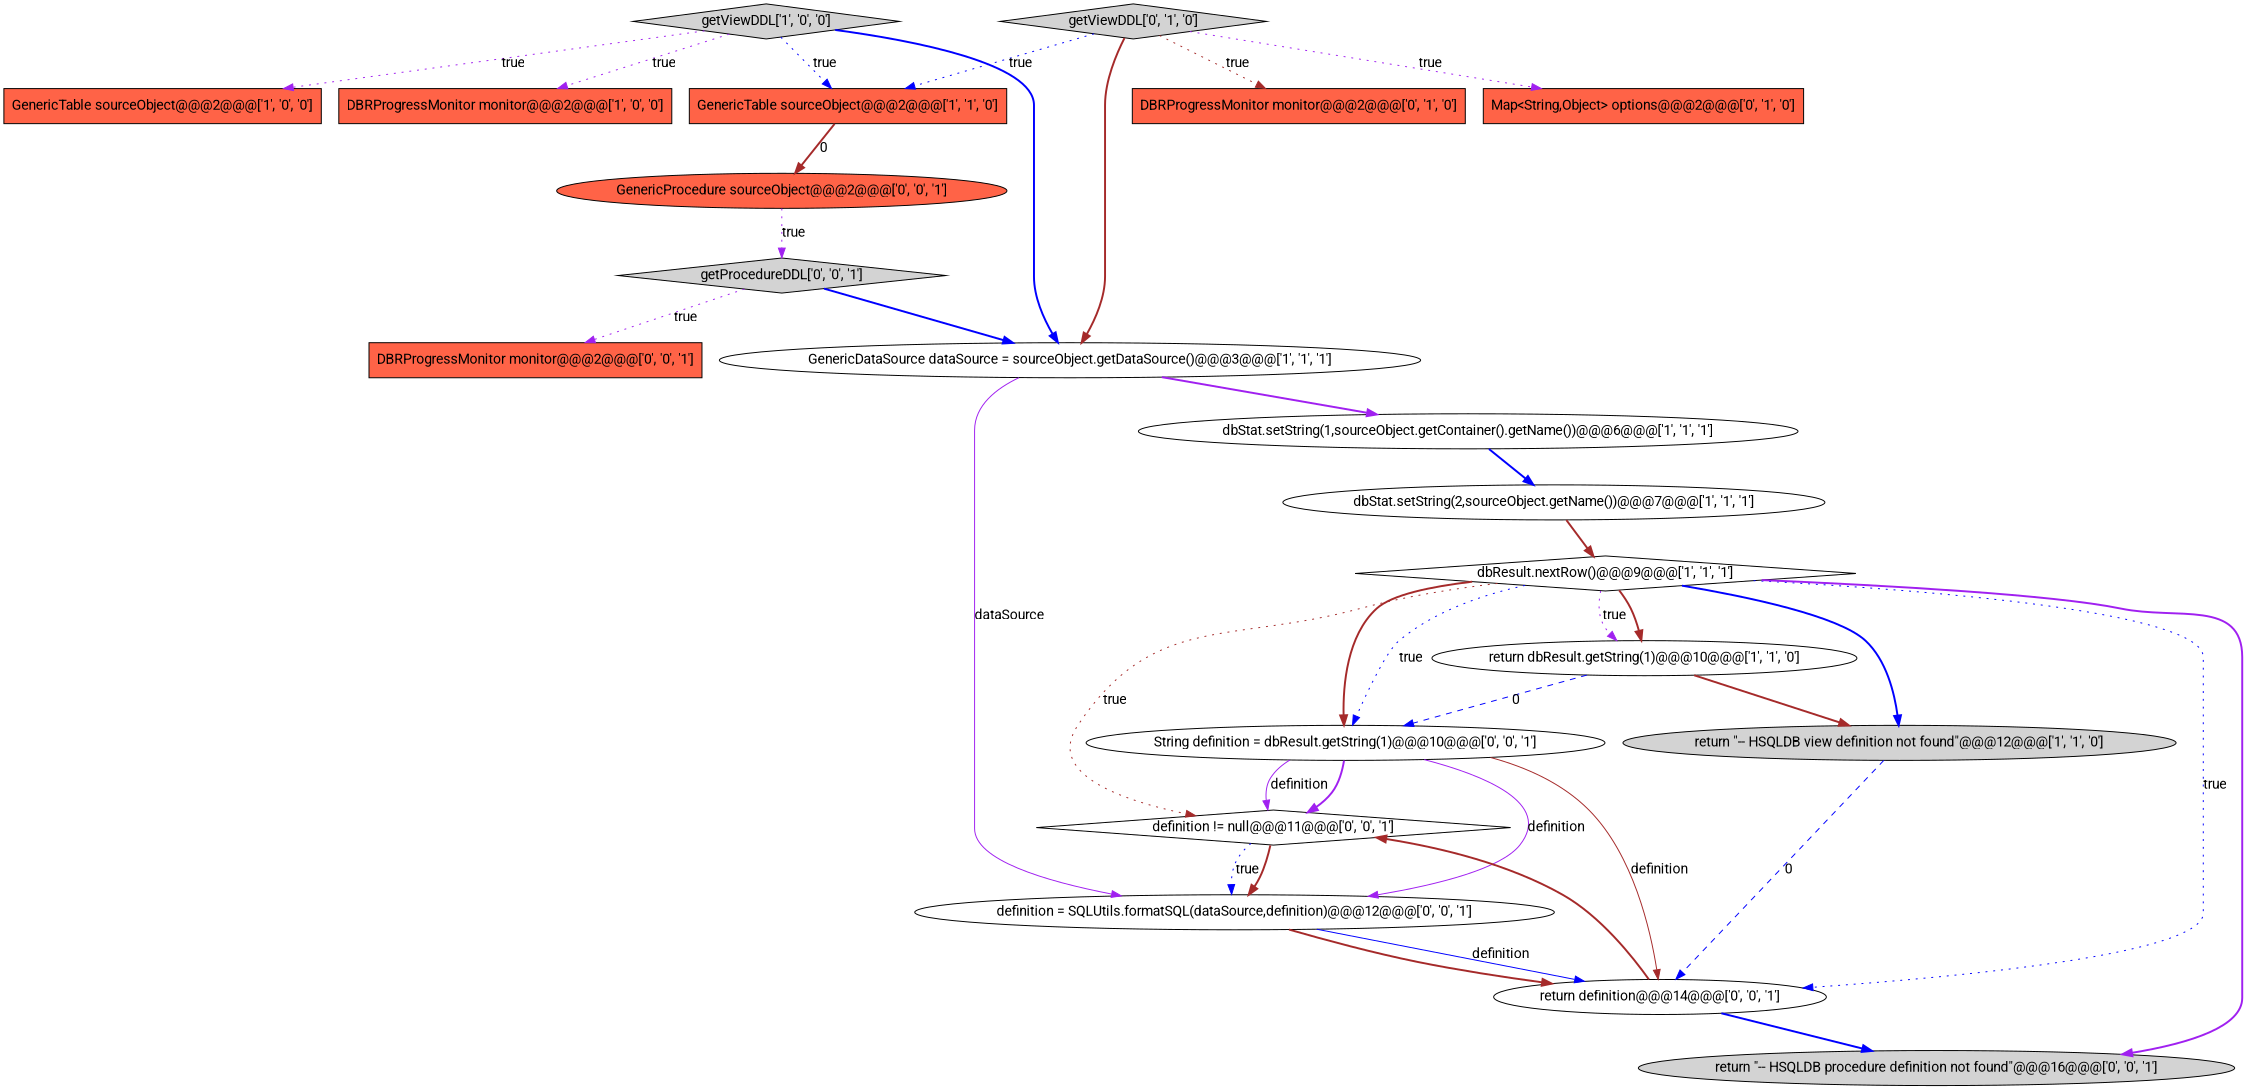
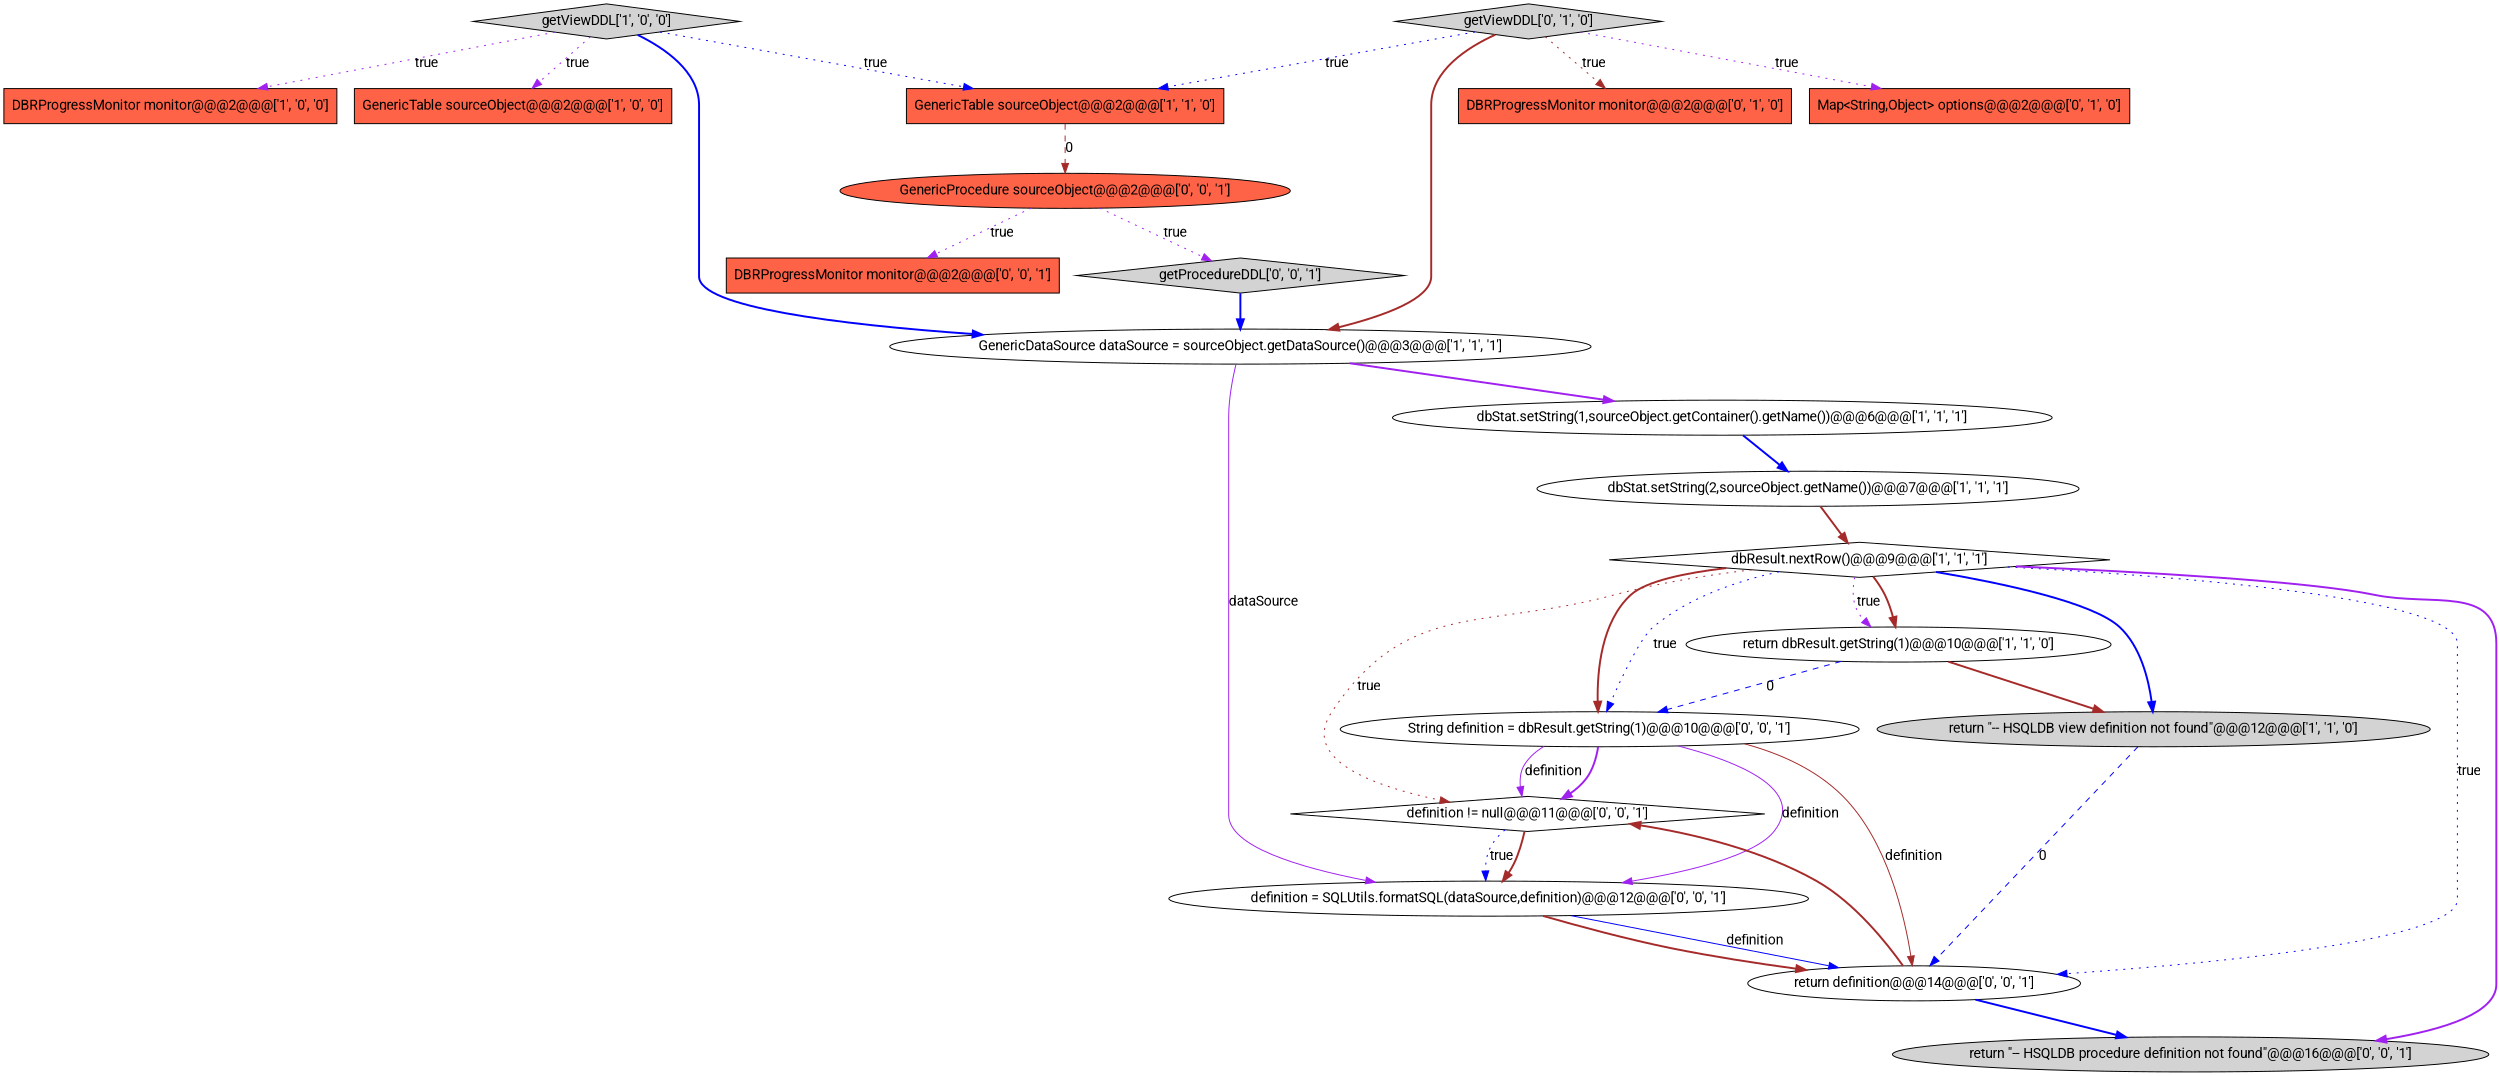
edge "GenericTable sourceObject@@@2@@@['1', '1', '0']" -> "GenericProcedure sourceObject@@@2@@@['0', '0', '1']": style bold -> dashed
edge "getProcedureDDL['0', '0', '1']" -> "DBRProgressMonitor monitor@@@2@@@['0', '0', '1']": now "GenericProcedure sourceObject@@@2@@@['0', '0', '1']" -> "DBRProgressMonitor monitor@@@2@@@['0', '0', '1']"
